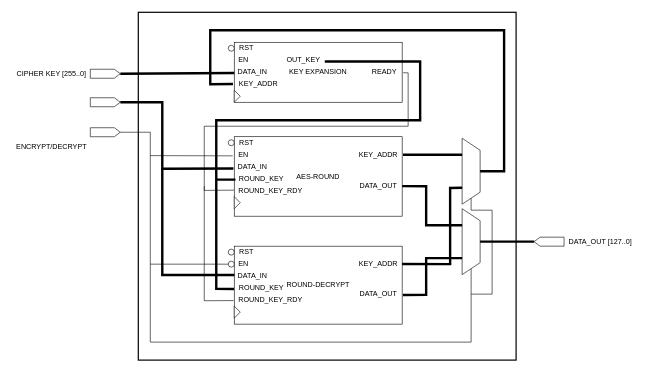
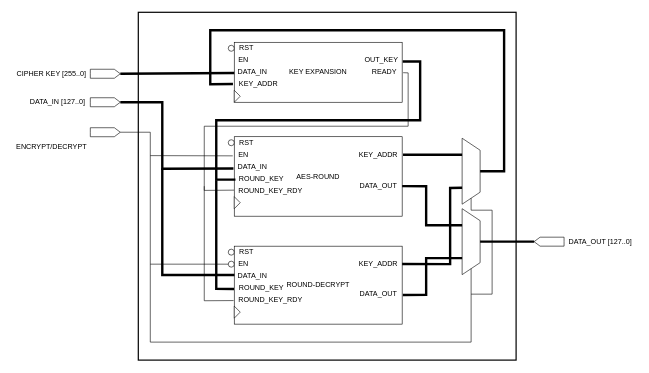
node "OUT_KEY": moved (303, 60) -> (381, 60)
node "DATA_IN [127..0]": added
